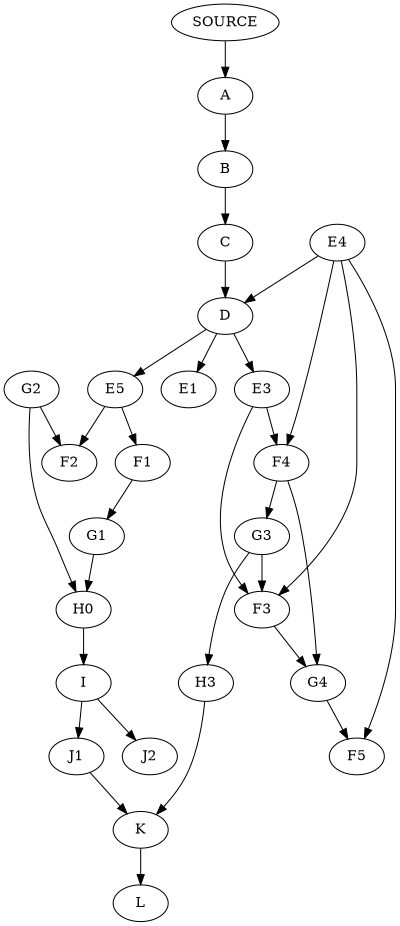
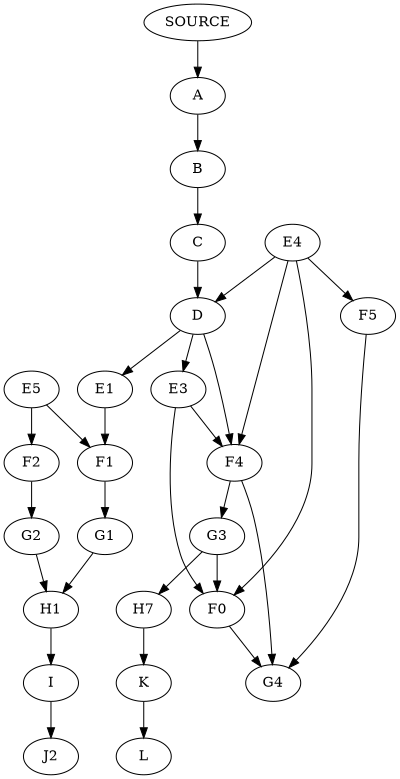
edge "D" -> "E5": now "D" -> "F4"
edge "E1" -> "F1": added
edge "G2" -> "F2": reversed
node "H0": label "H0" -> "H1"
node "F3": label "F3" -> "F0"
node "H3": label "H3" -> "H7"
edge "G4" -> "F5": reversed
node "J1": removed
